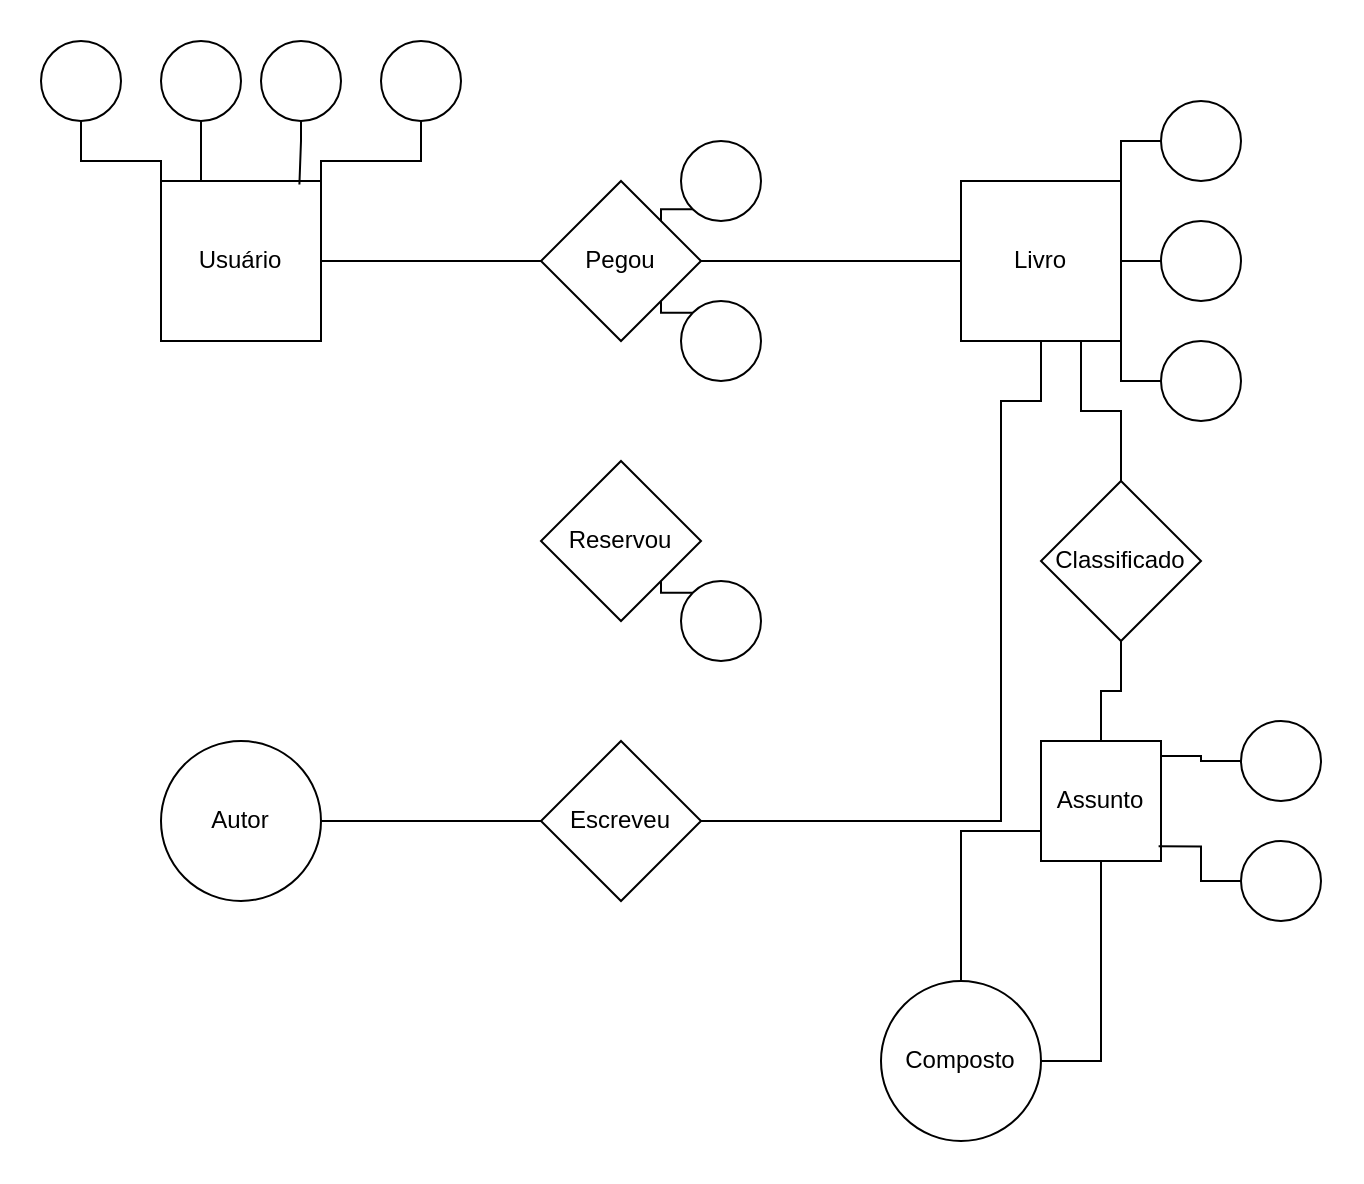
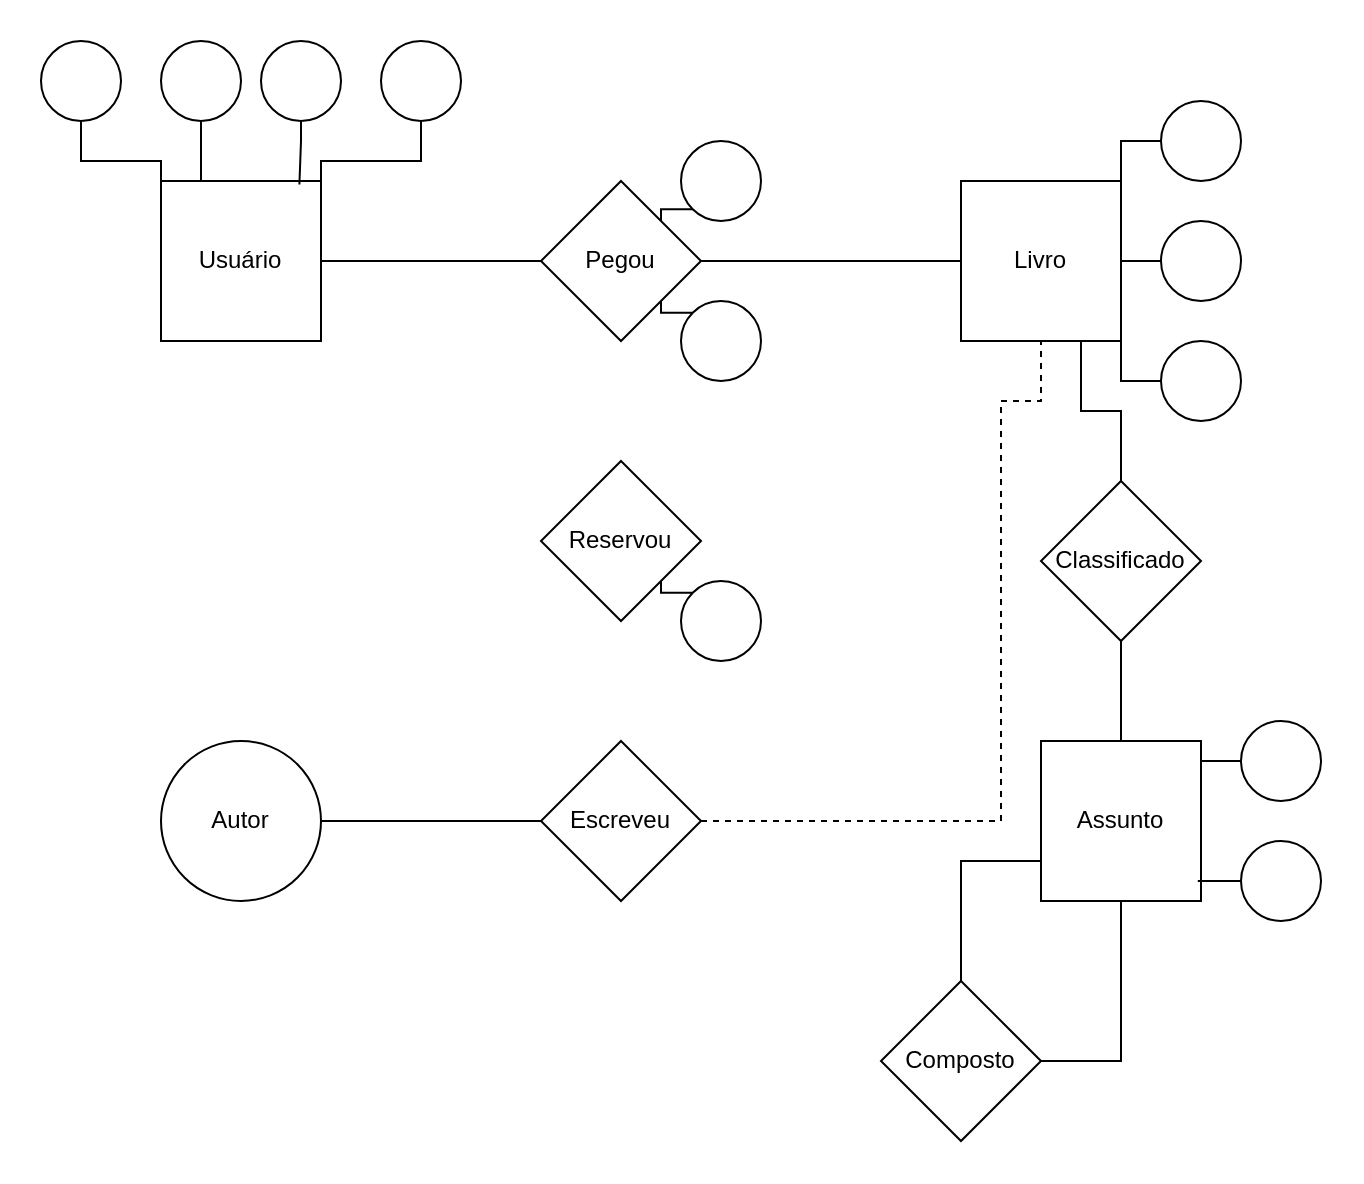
edge "Livro" -- "Escreveu": style solid -> dashed
node "Assunto": size 120x120 -> 160x160
node "Composto": shape ellipse -> diamond
